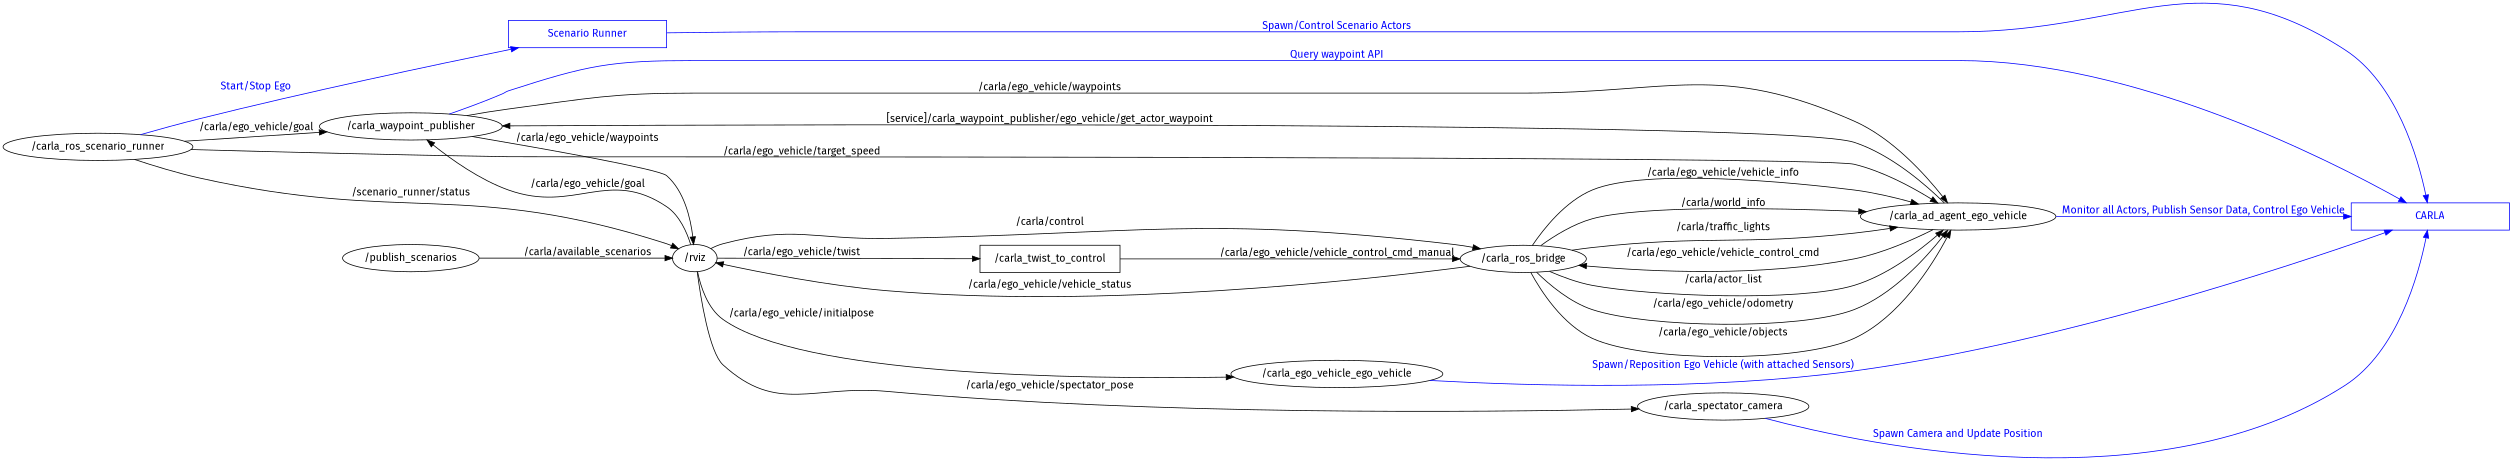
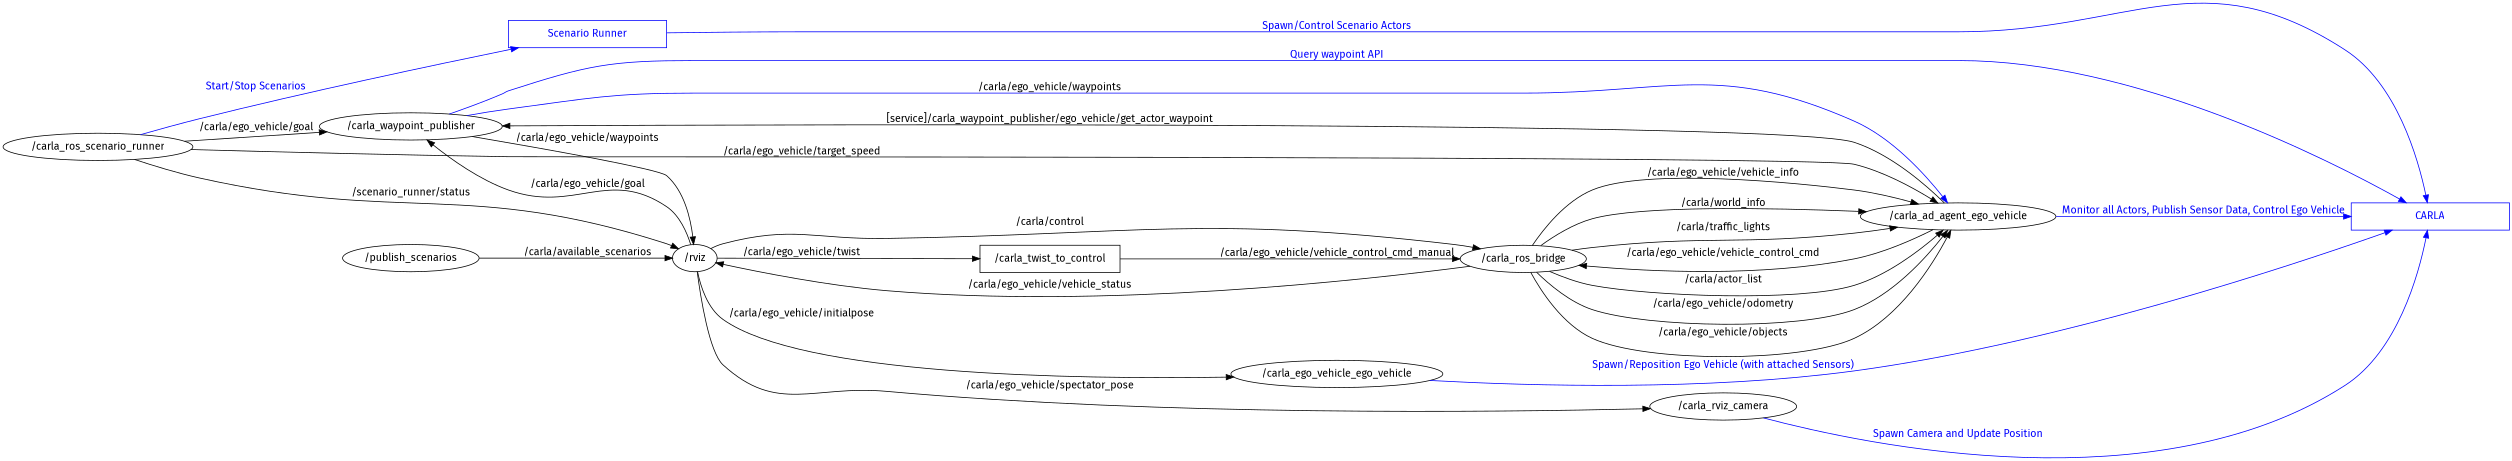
edge "/carla_ros_scenario_runner" -> "Scenario Runner": label "Start/Stop Ego" -> "Start/Stop Scenarios"
edge "/carla_waypoint_publisher" -> "/carla_ad_agent_ego_vehicle": color black -> blue
node "/carla_spectator_camera": label "/carla_spectator_camera" -> "/carla_rviz_camera"
